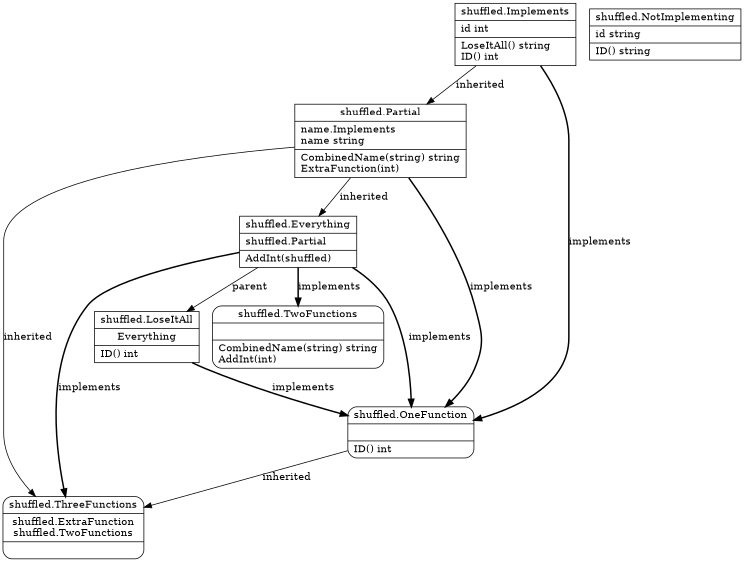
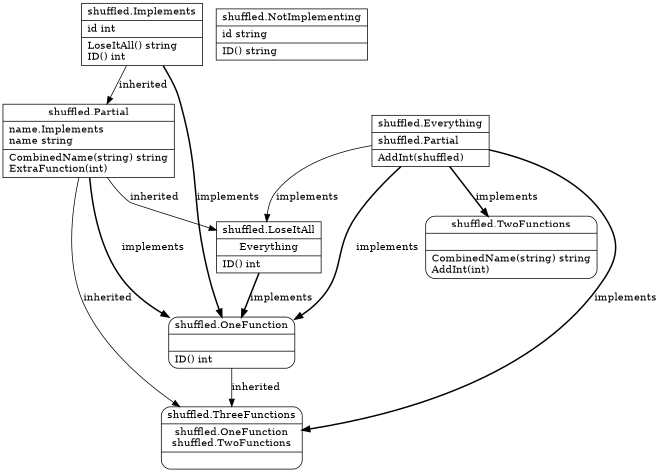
edge "shuffled.Partial" -> "shuffled.Everything": now "shuffled.Partial" -> "shuffled.LoseItAll"
edge "shuffled.Everything" -> "shuffled.LoseItAll": label "parent" -> "implements"
node "shuffled.ThreeFunctions": text "shuffled.ExtraFunction" -> "shuffled.OneFunction"
